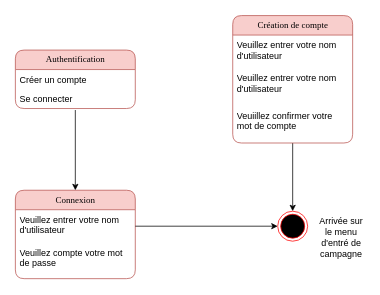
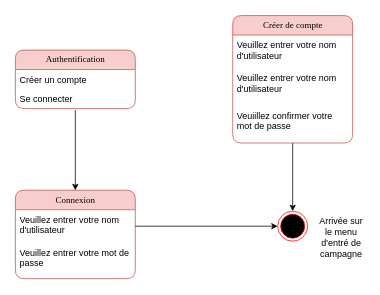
node "Création de compte": label "Création de compte" -> "Créer de compte"
node "Veuiillez confirmer votre mot de compte": label "Veuiillez confirmer votre mot de compte" -> "Veuiillez confirmer votre mot de passe"
node "Veuillez compte votre mot de passe": label "Veuillez compte votre mot de passe" -> "Veuillez entrer votre mot de passe"
